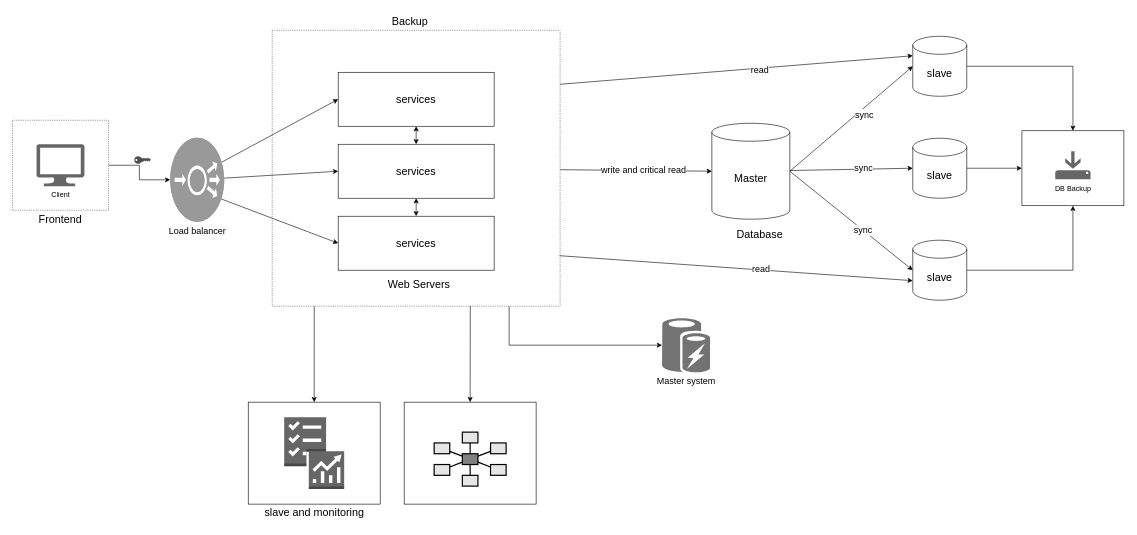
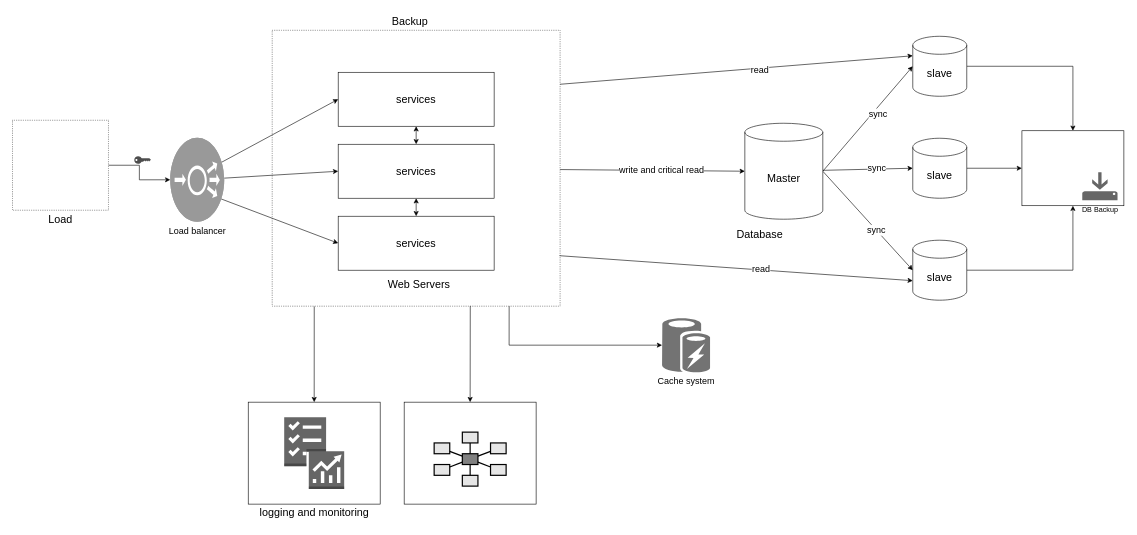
node "Client": removed
node "DB Backup": moved (1073, 165) -> (1100, 186)
node "Master": moved (751, 171) -> (784, 171)
node "Frontend": label "Frontend" -> "Load"
node "Master system": label "Master system" -> "Cache system"
node "slave and monitoring": label "slave and monitoring" -> "logging and monitoring"
